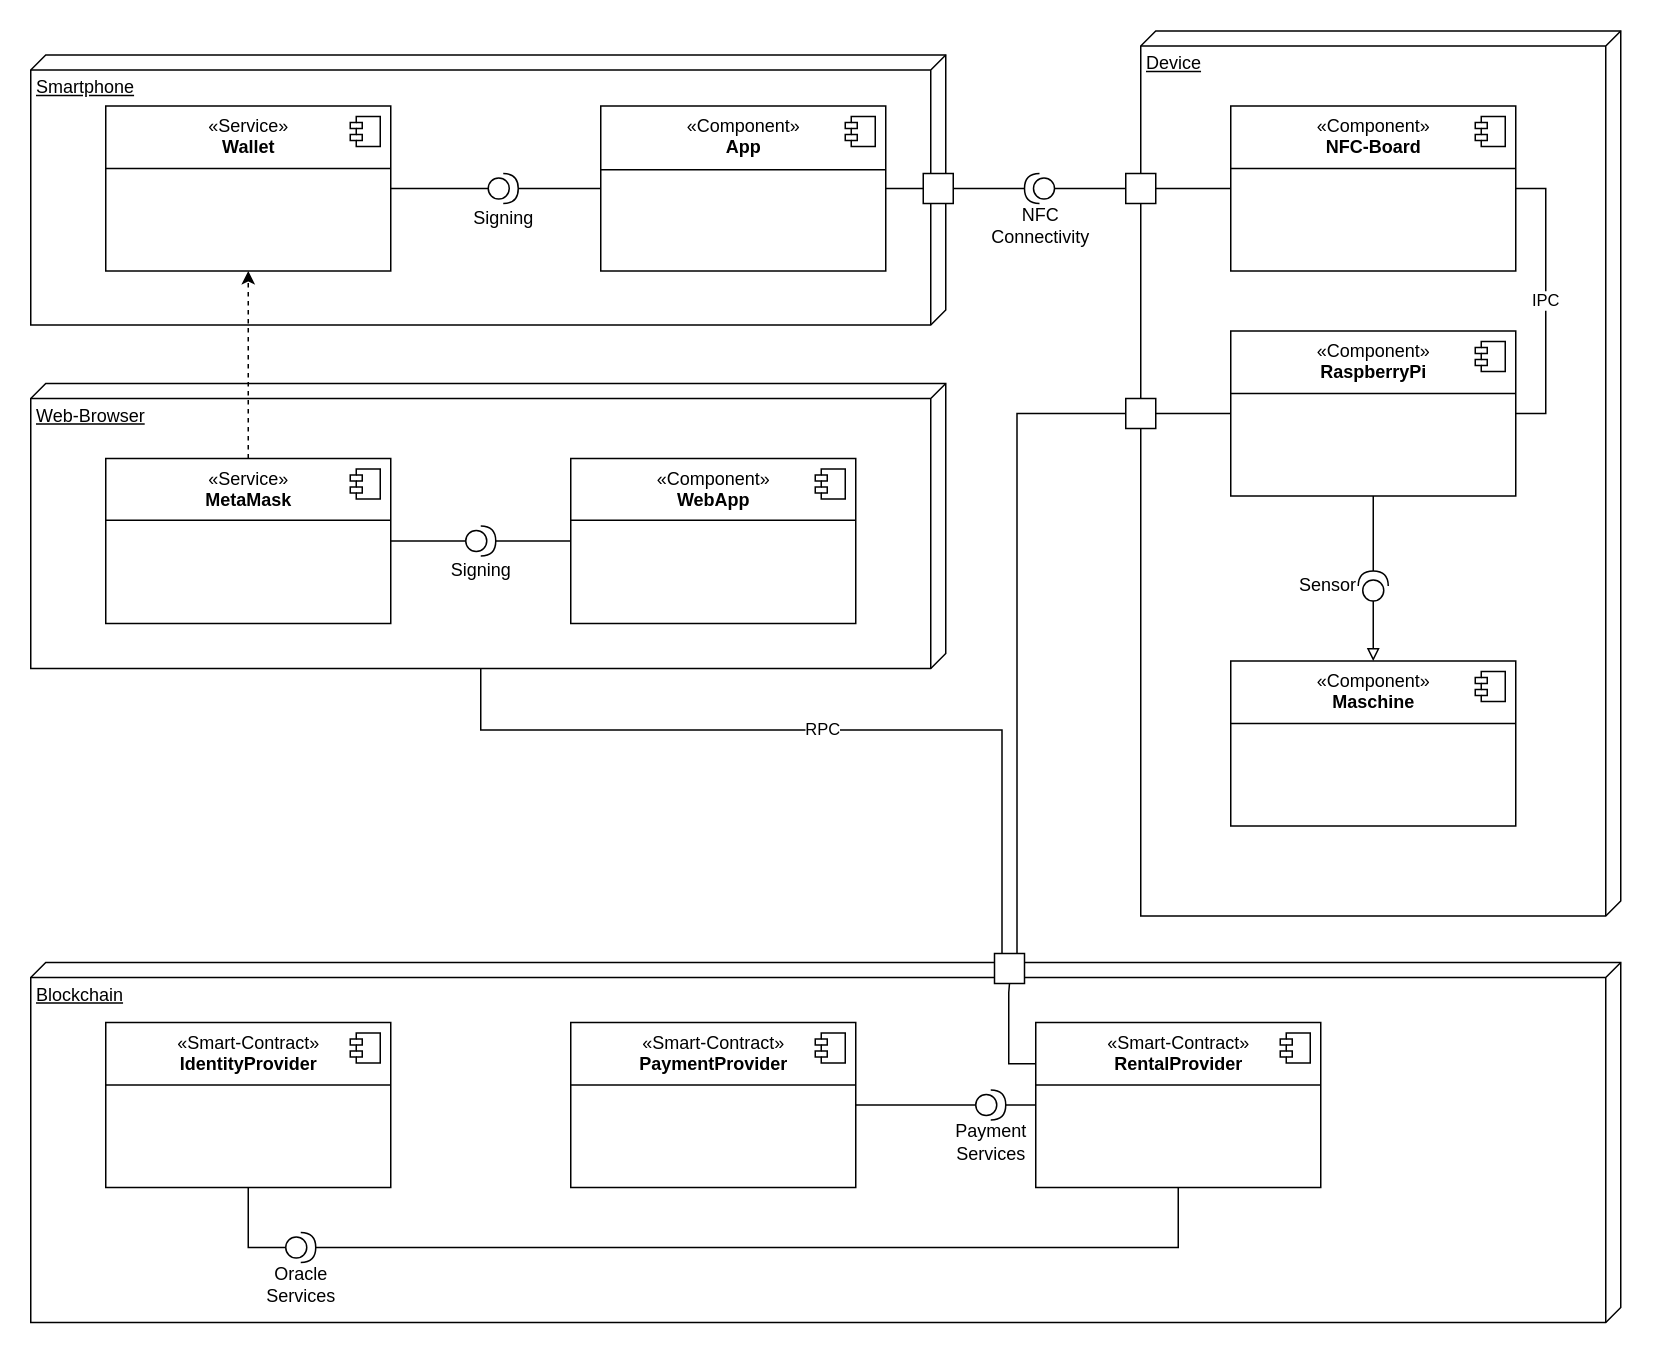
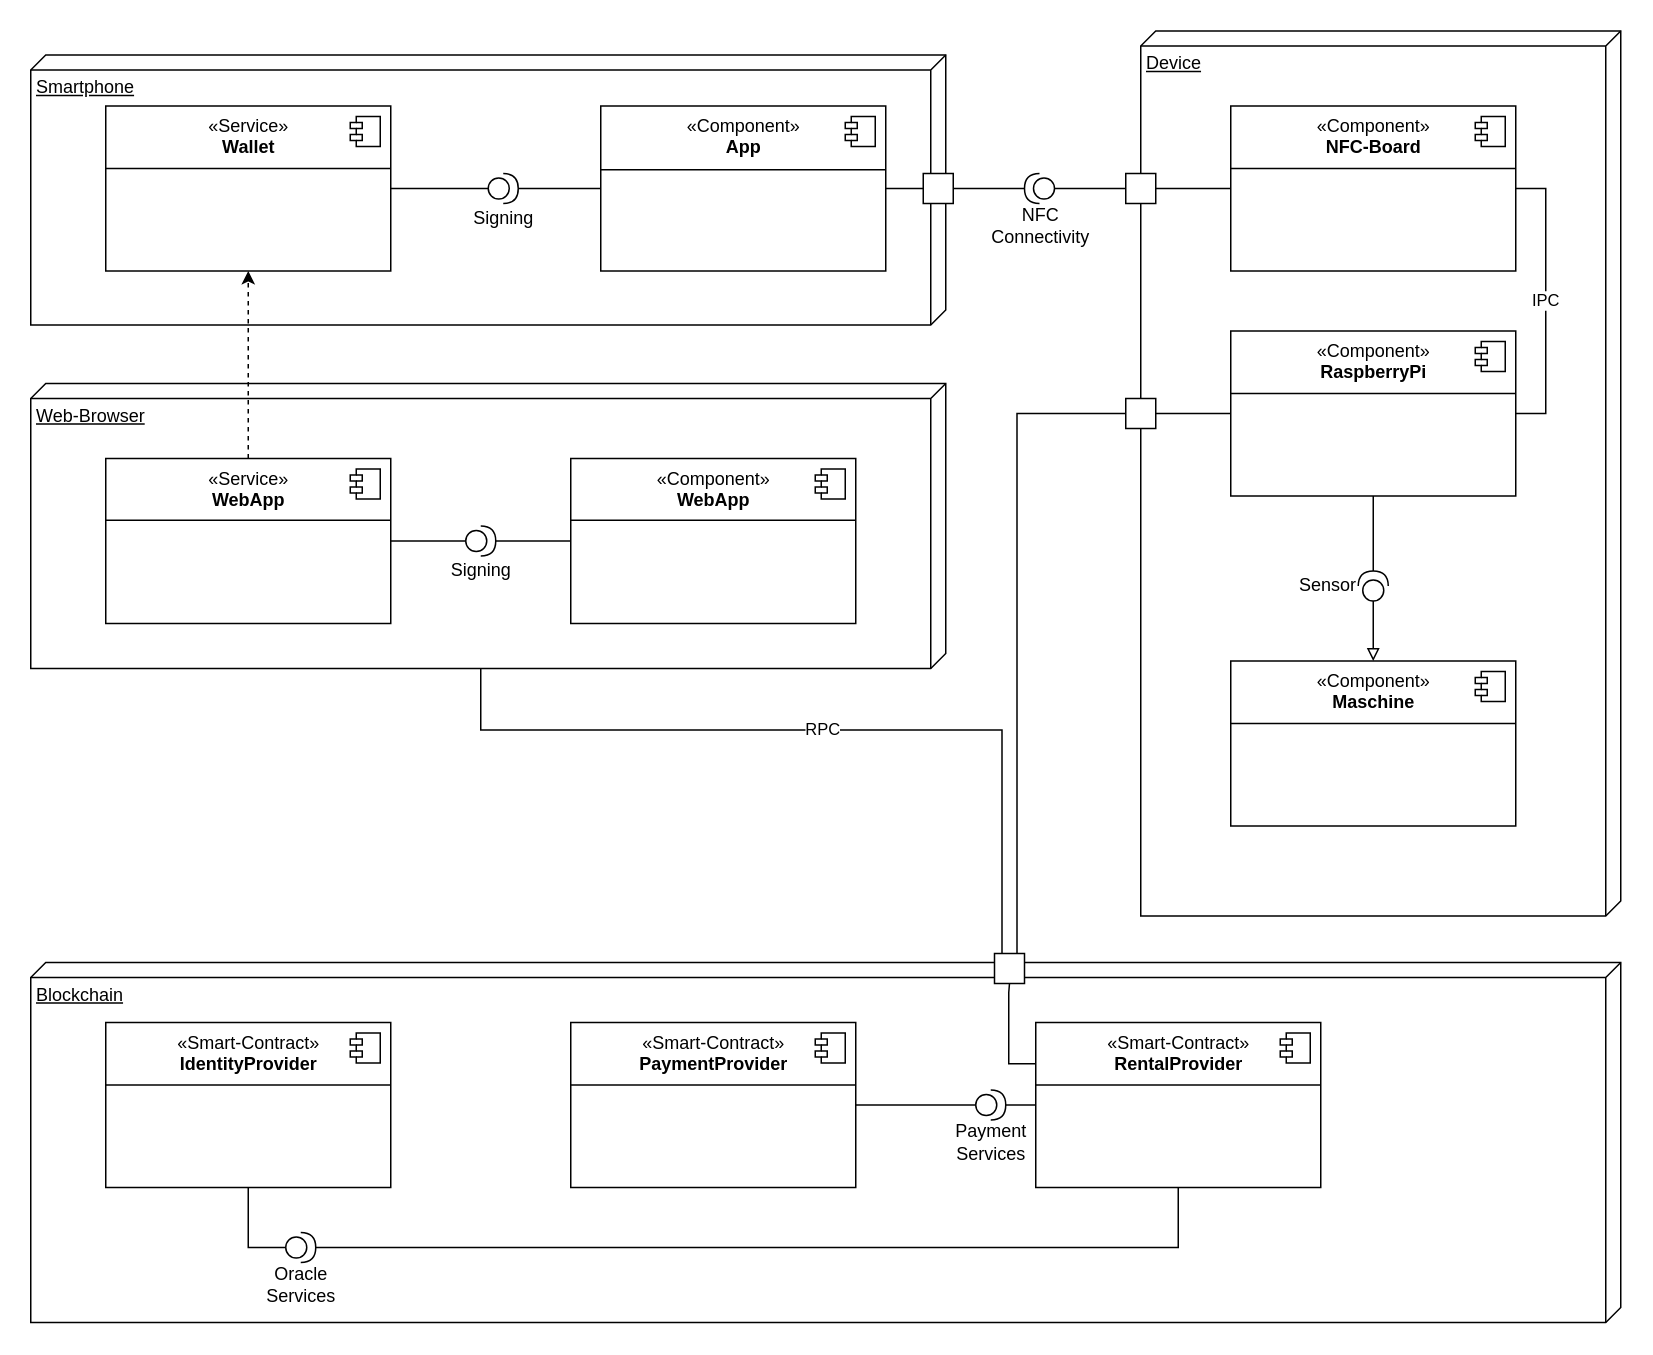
node "«Service» MetaMask": label "«Service» MetaMask" -> "«Service» WebApp"
